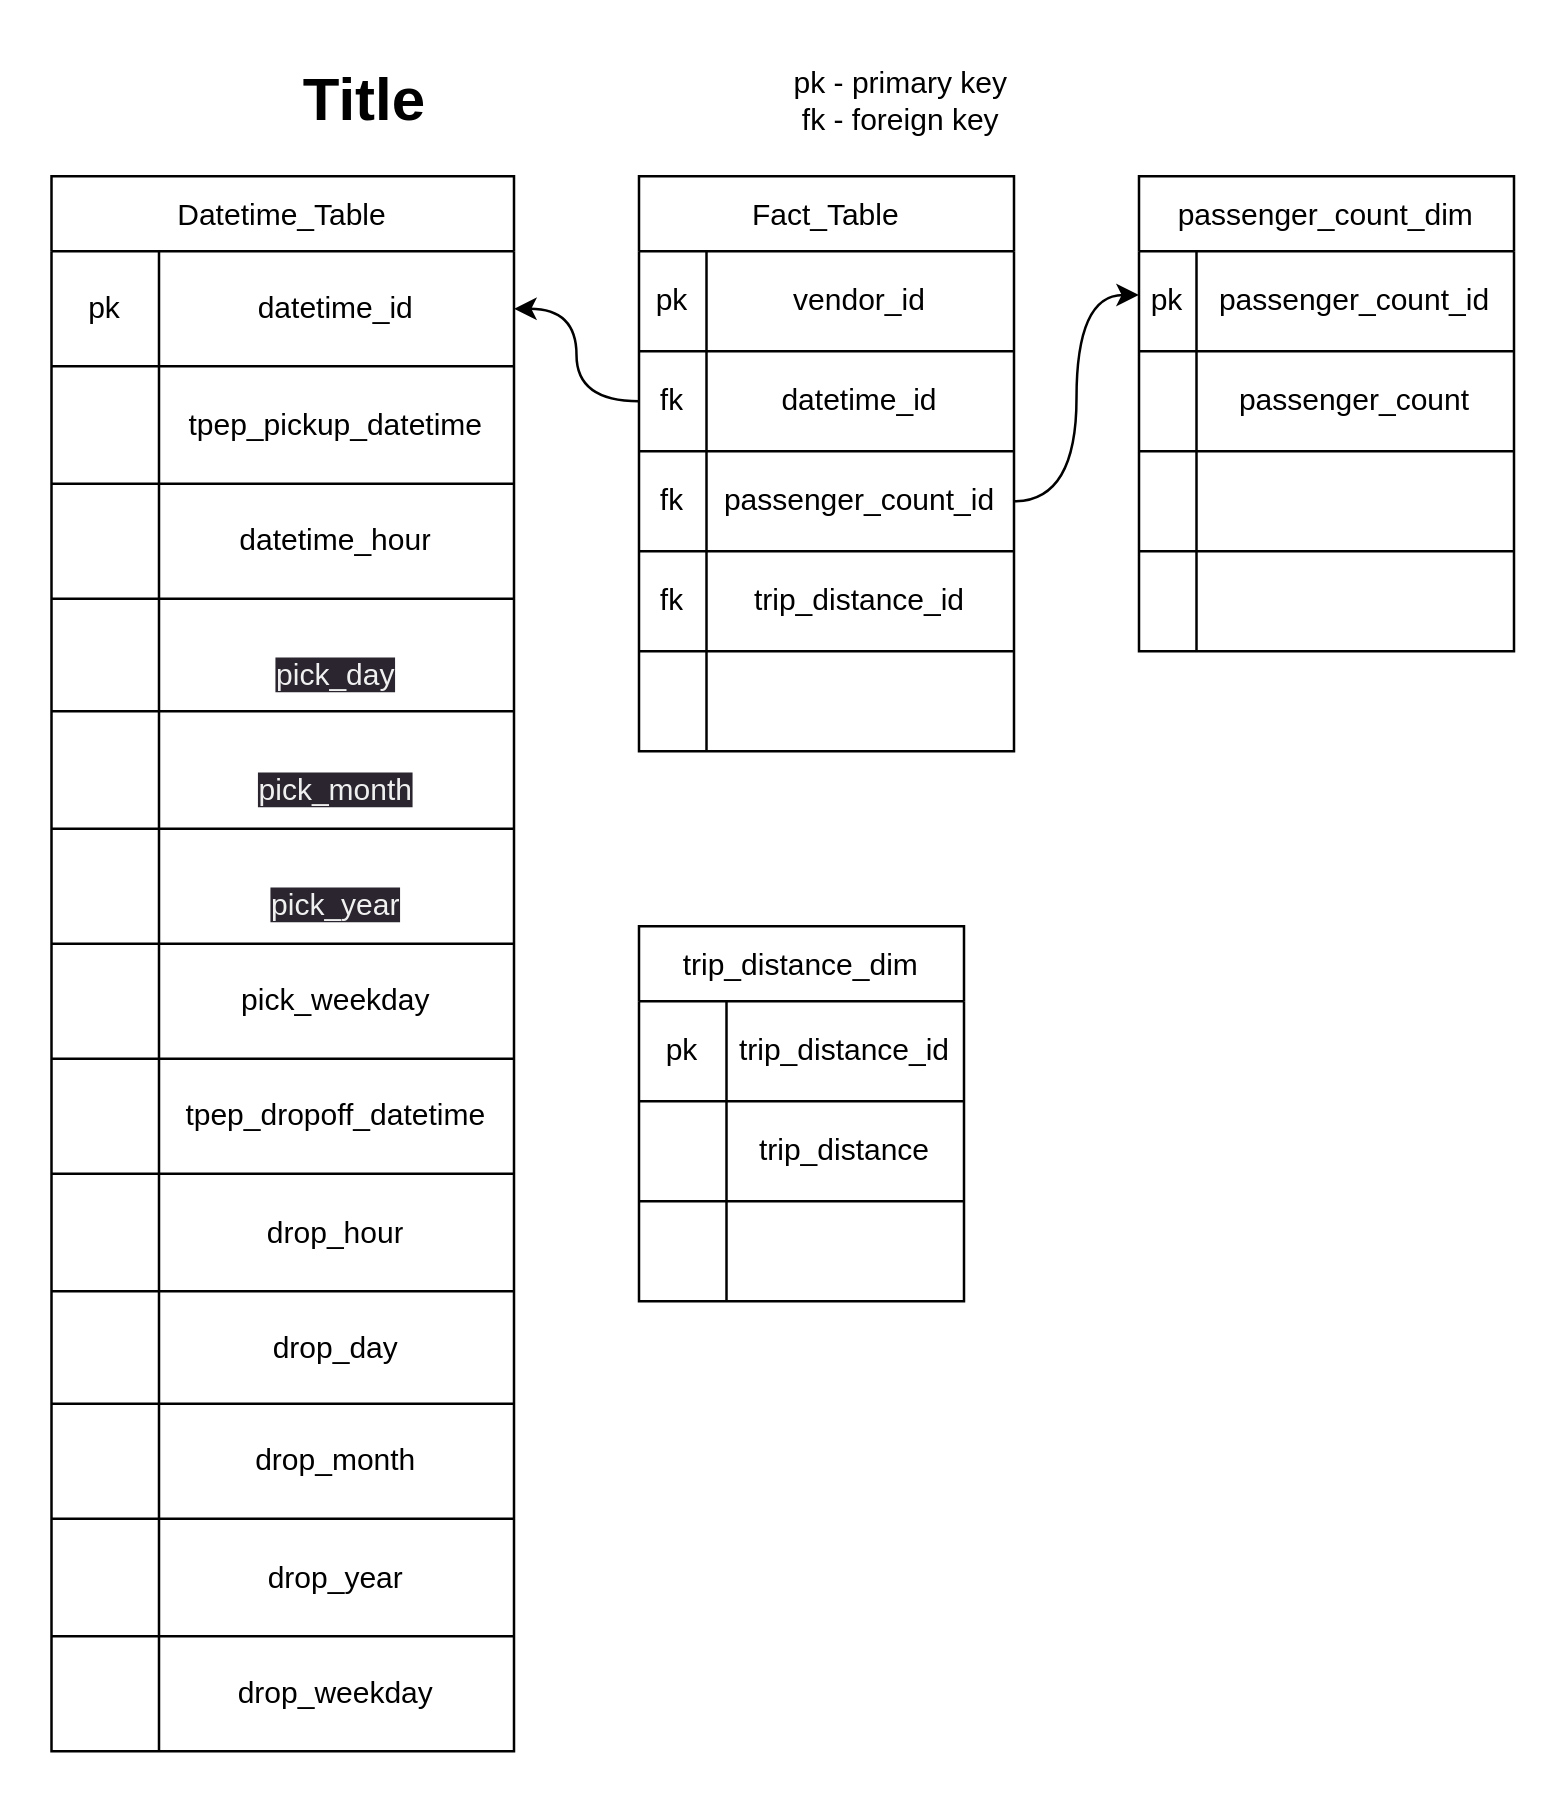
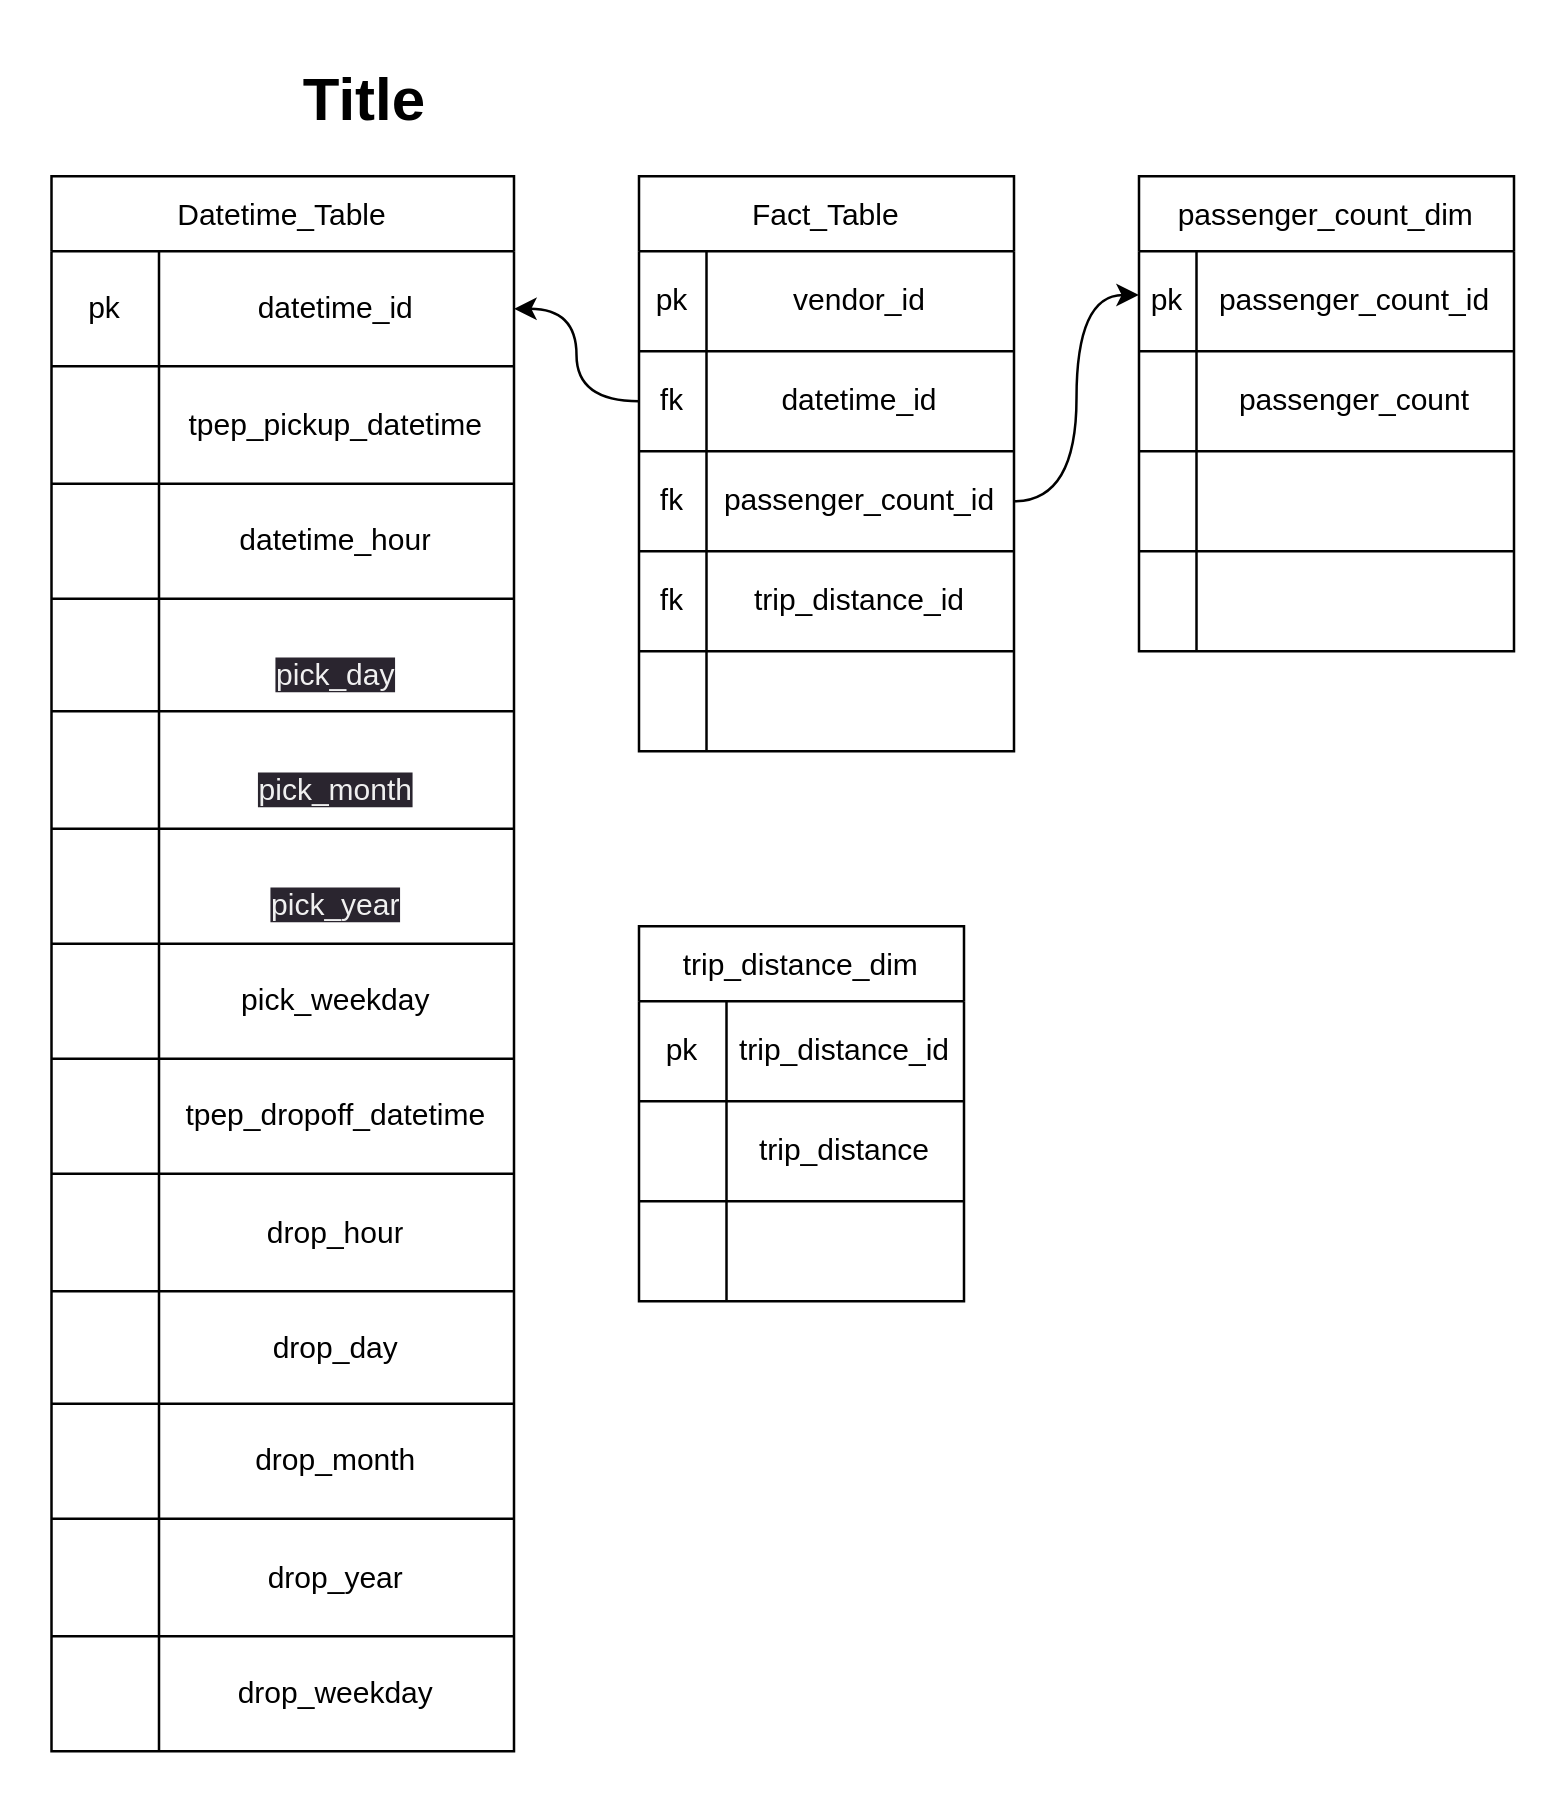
node "pk - primary key fk - foreign key": removed
